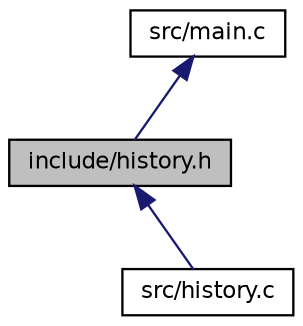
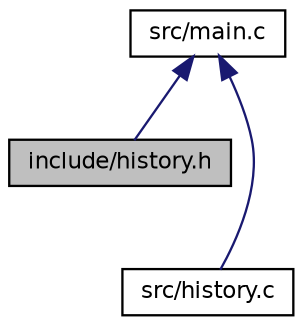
edge "src/history.c" -> "include/history.h": now "src/history.c" -> "src/main.c"
